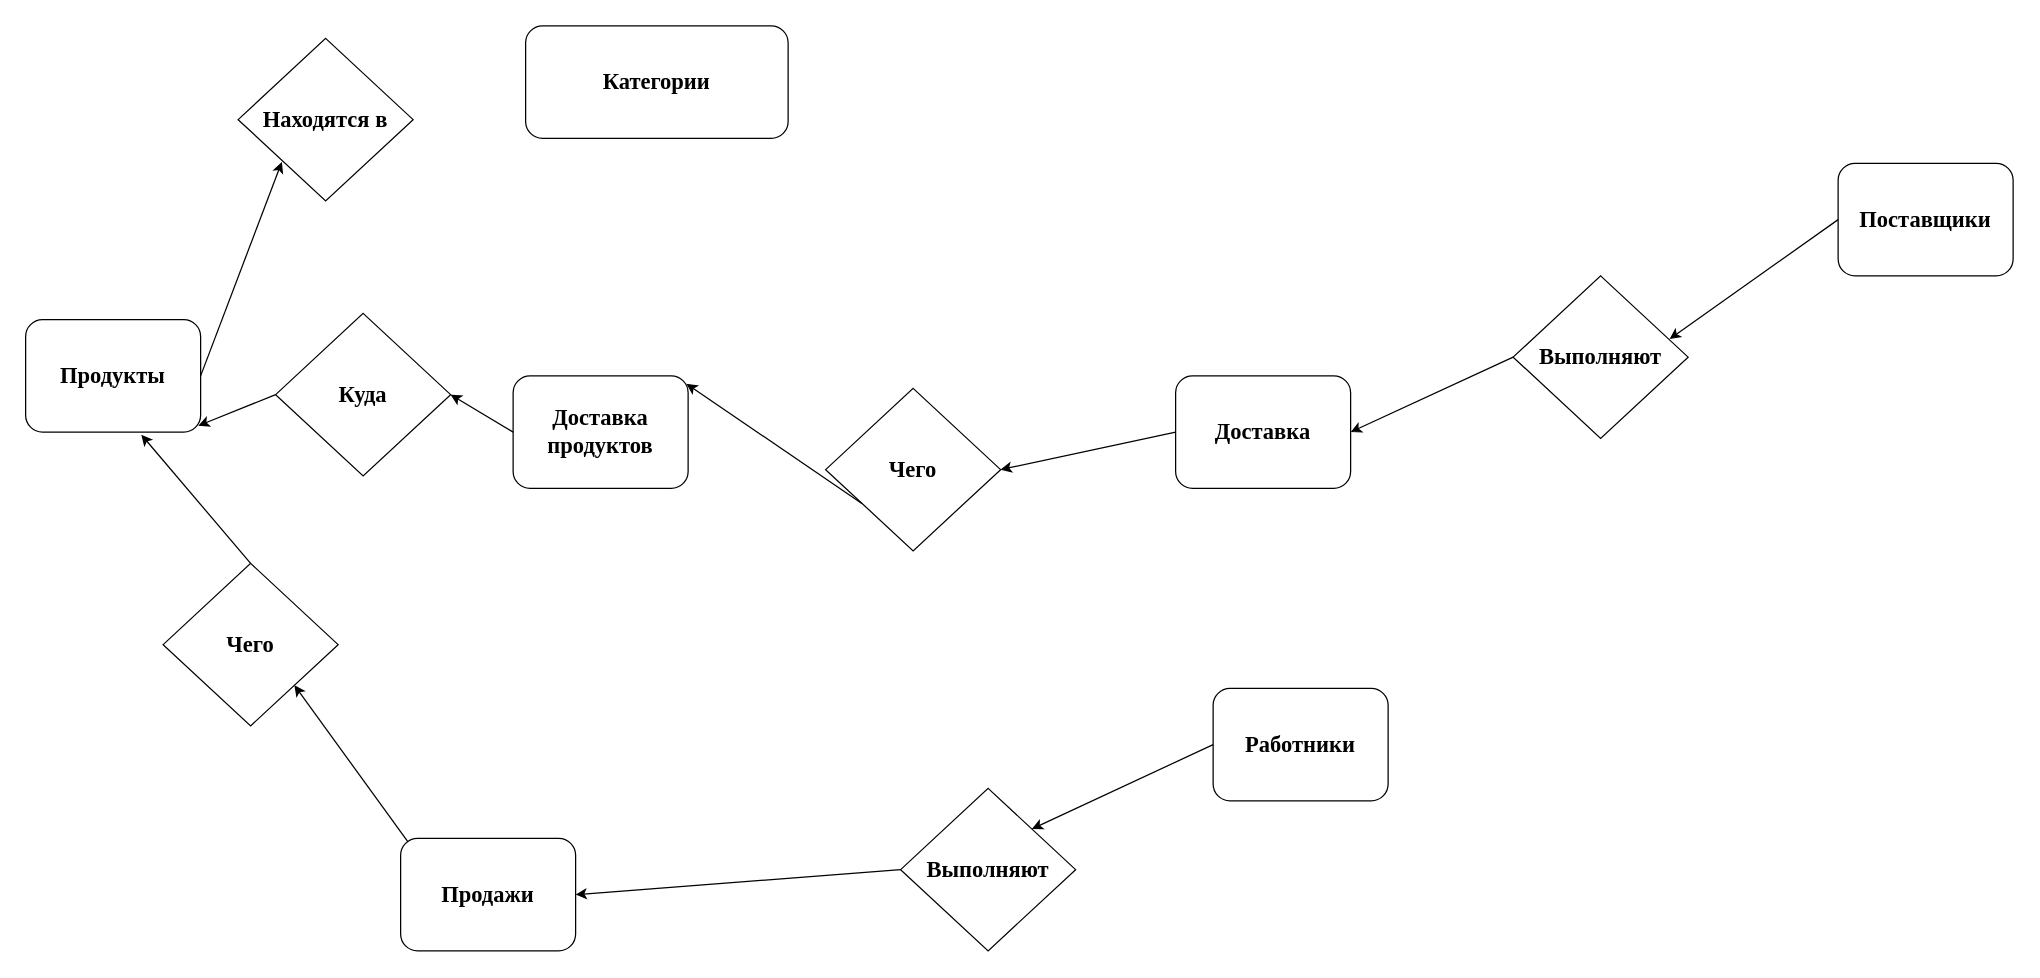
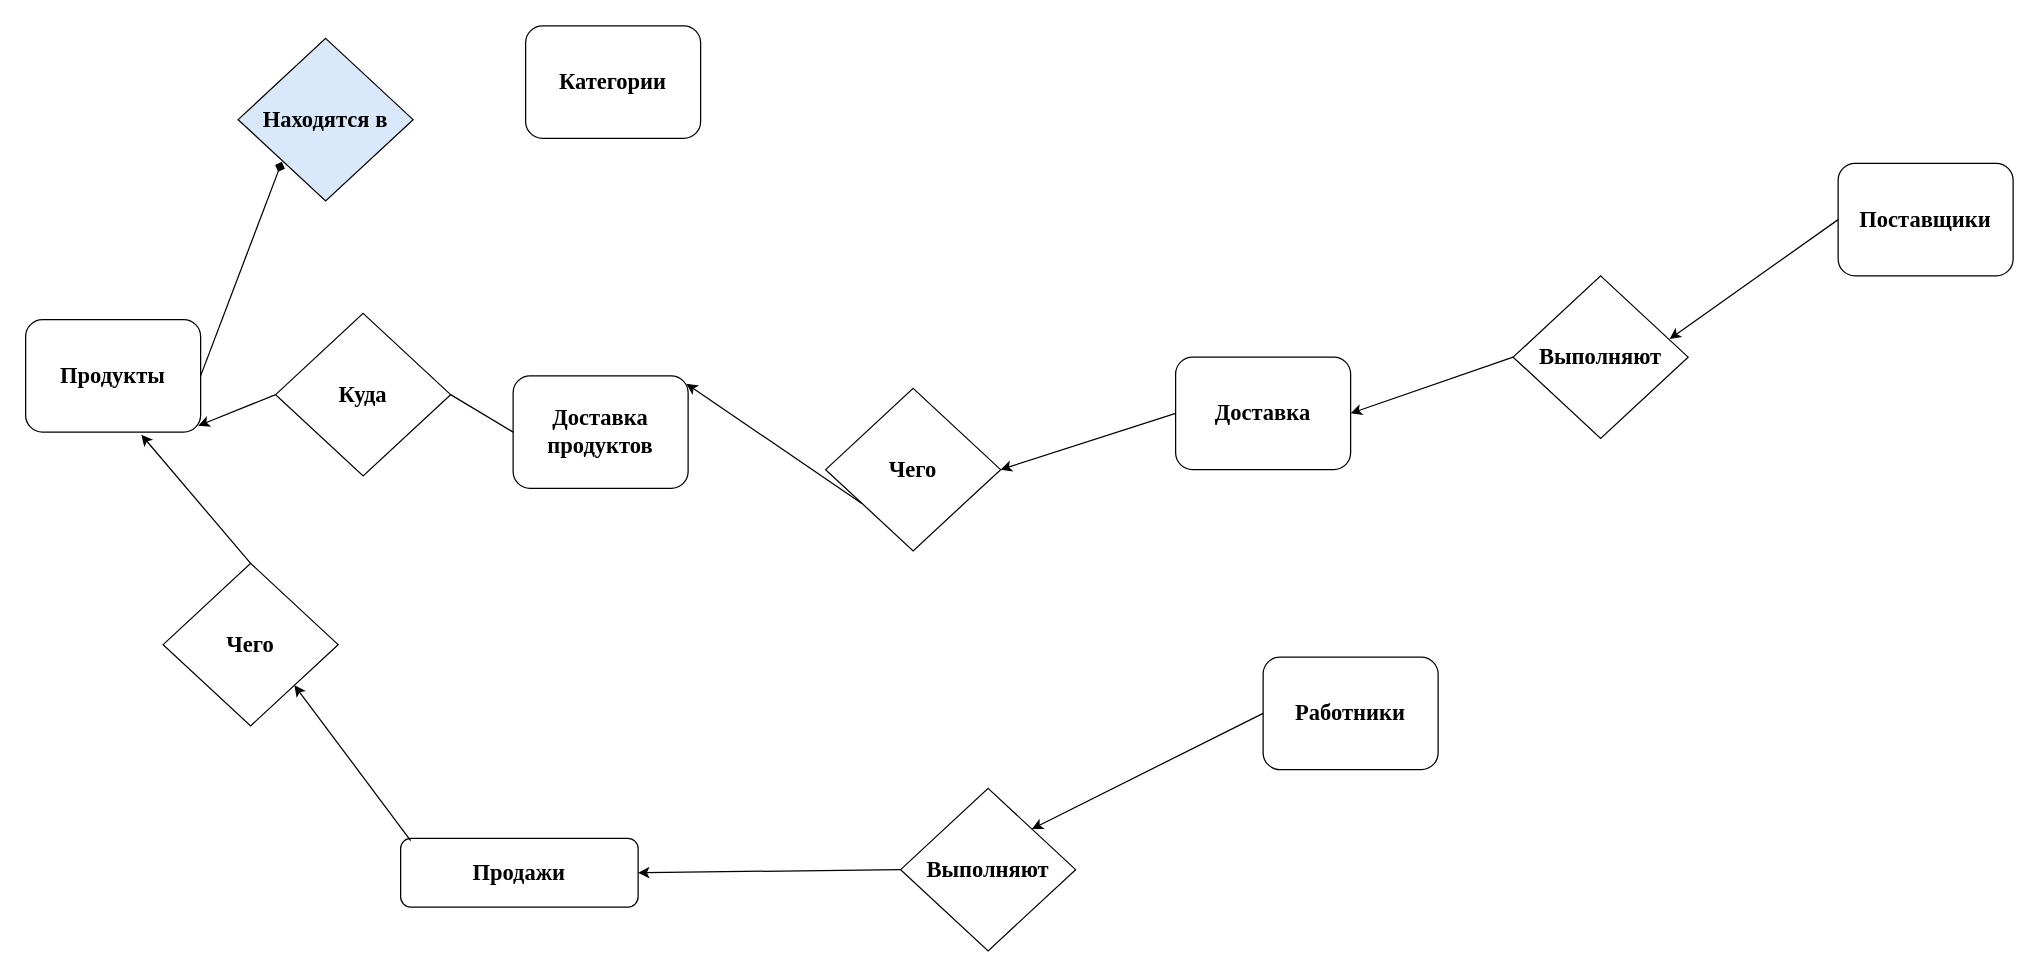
node "Категории": size 263x113 -> 175x113
node "Находятся в": fillcolor #ffffff -> #dae8fc
edge "Продукты" -> "Находятся в": arrowhead classic -> diamond
edge "Доставка продуктов" -> "Куда": arrowhead classic -> none
node "Доставка": moved (1263, 432) -> (1263, 413)
node "Работники": moved (1301, 744) -> (1351, 713)
node "Продажи": size 175x113 -> 238x69
